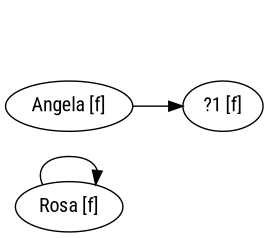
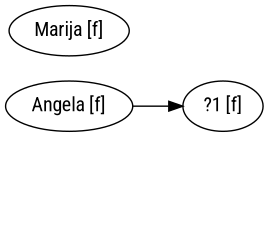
node "Marija [f]": added
node "Rosa [f]": removed
